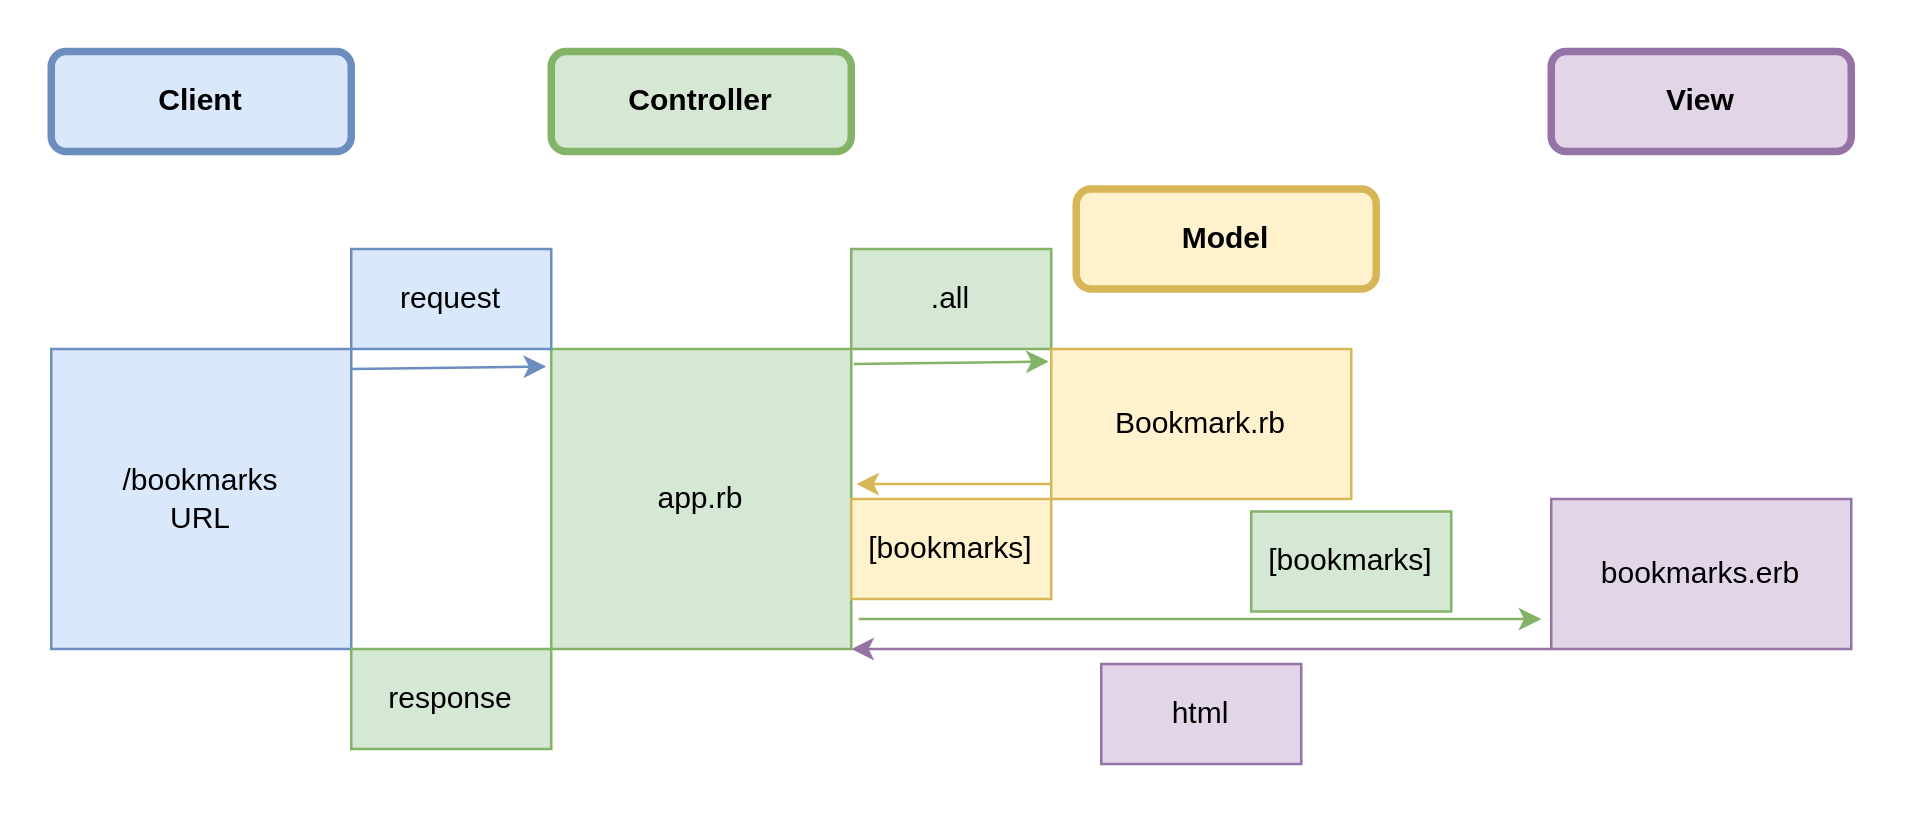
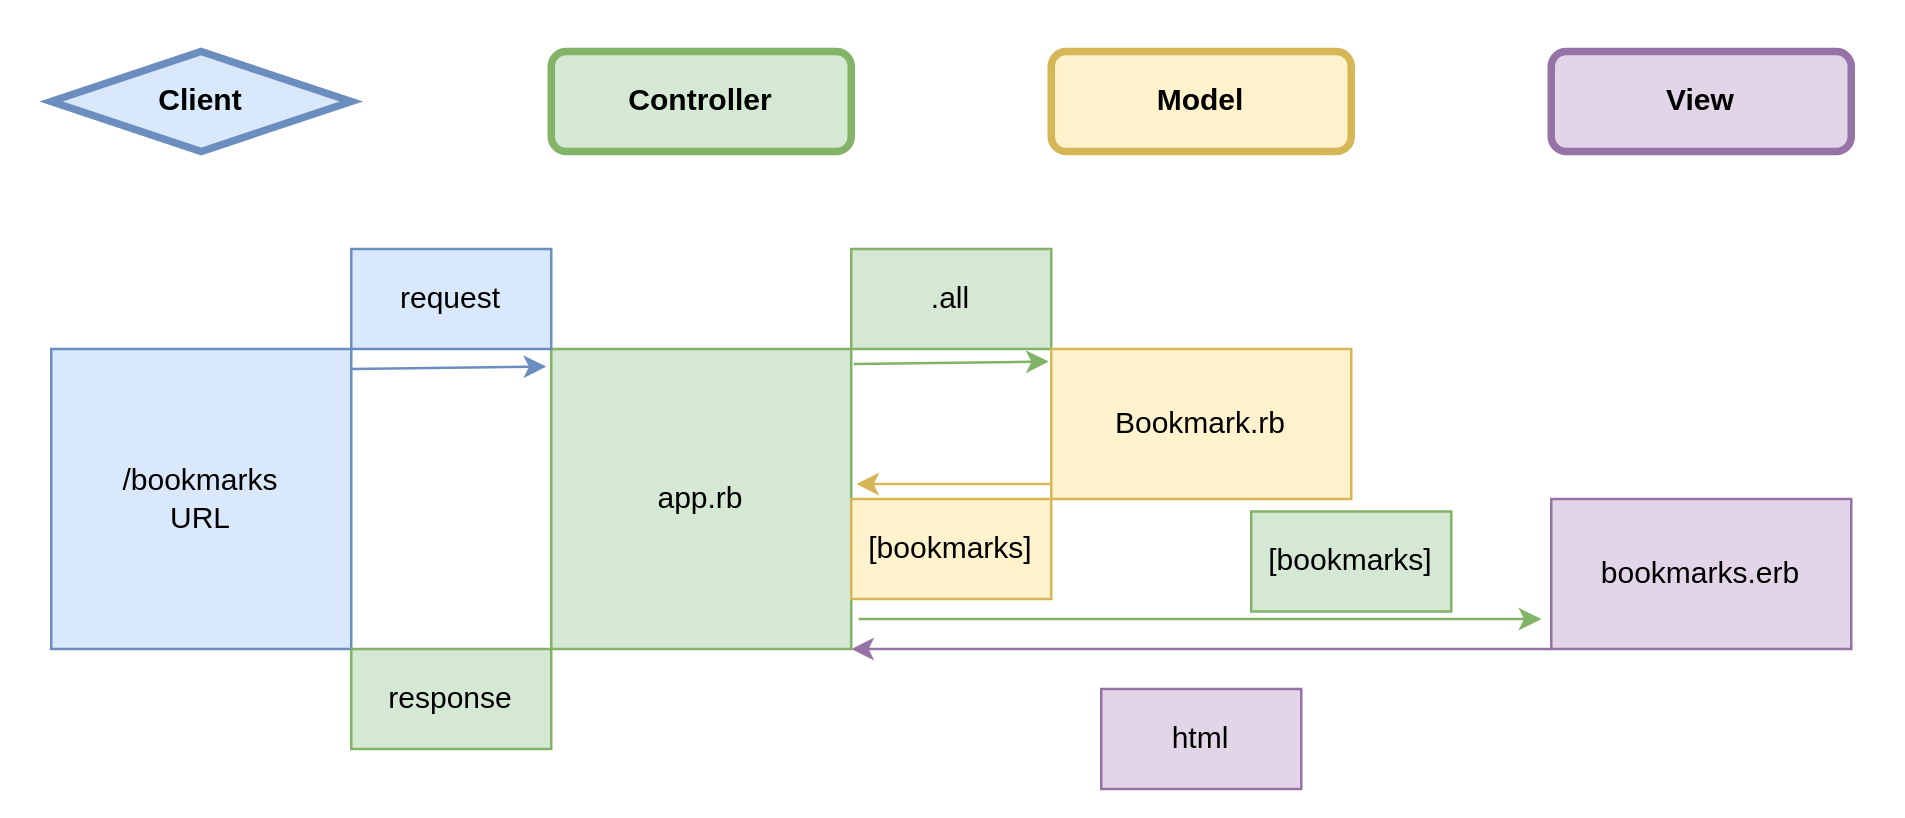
node "Client": shape rounded rectangle -> diamond
node "Model": moved (1226, 239) -> (1201, 101)
node "html": moved (1201, 714) -> (1201, 739)
